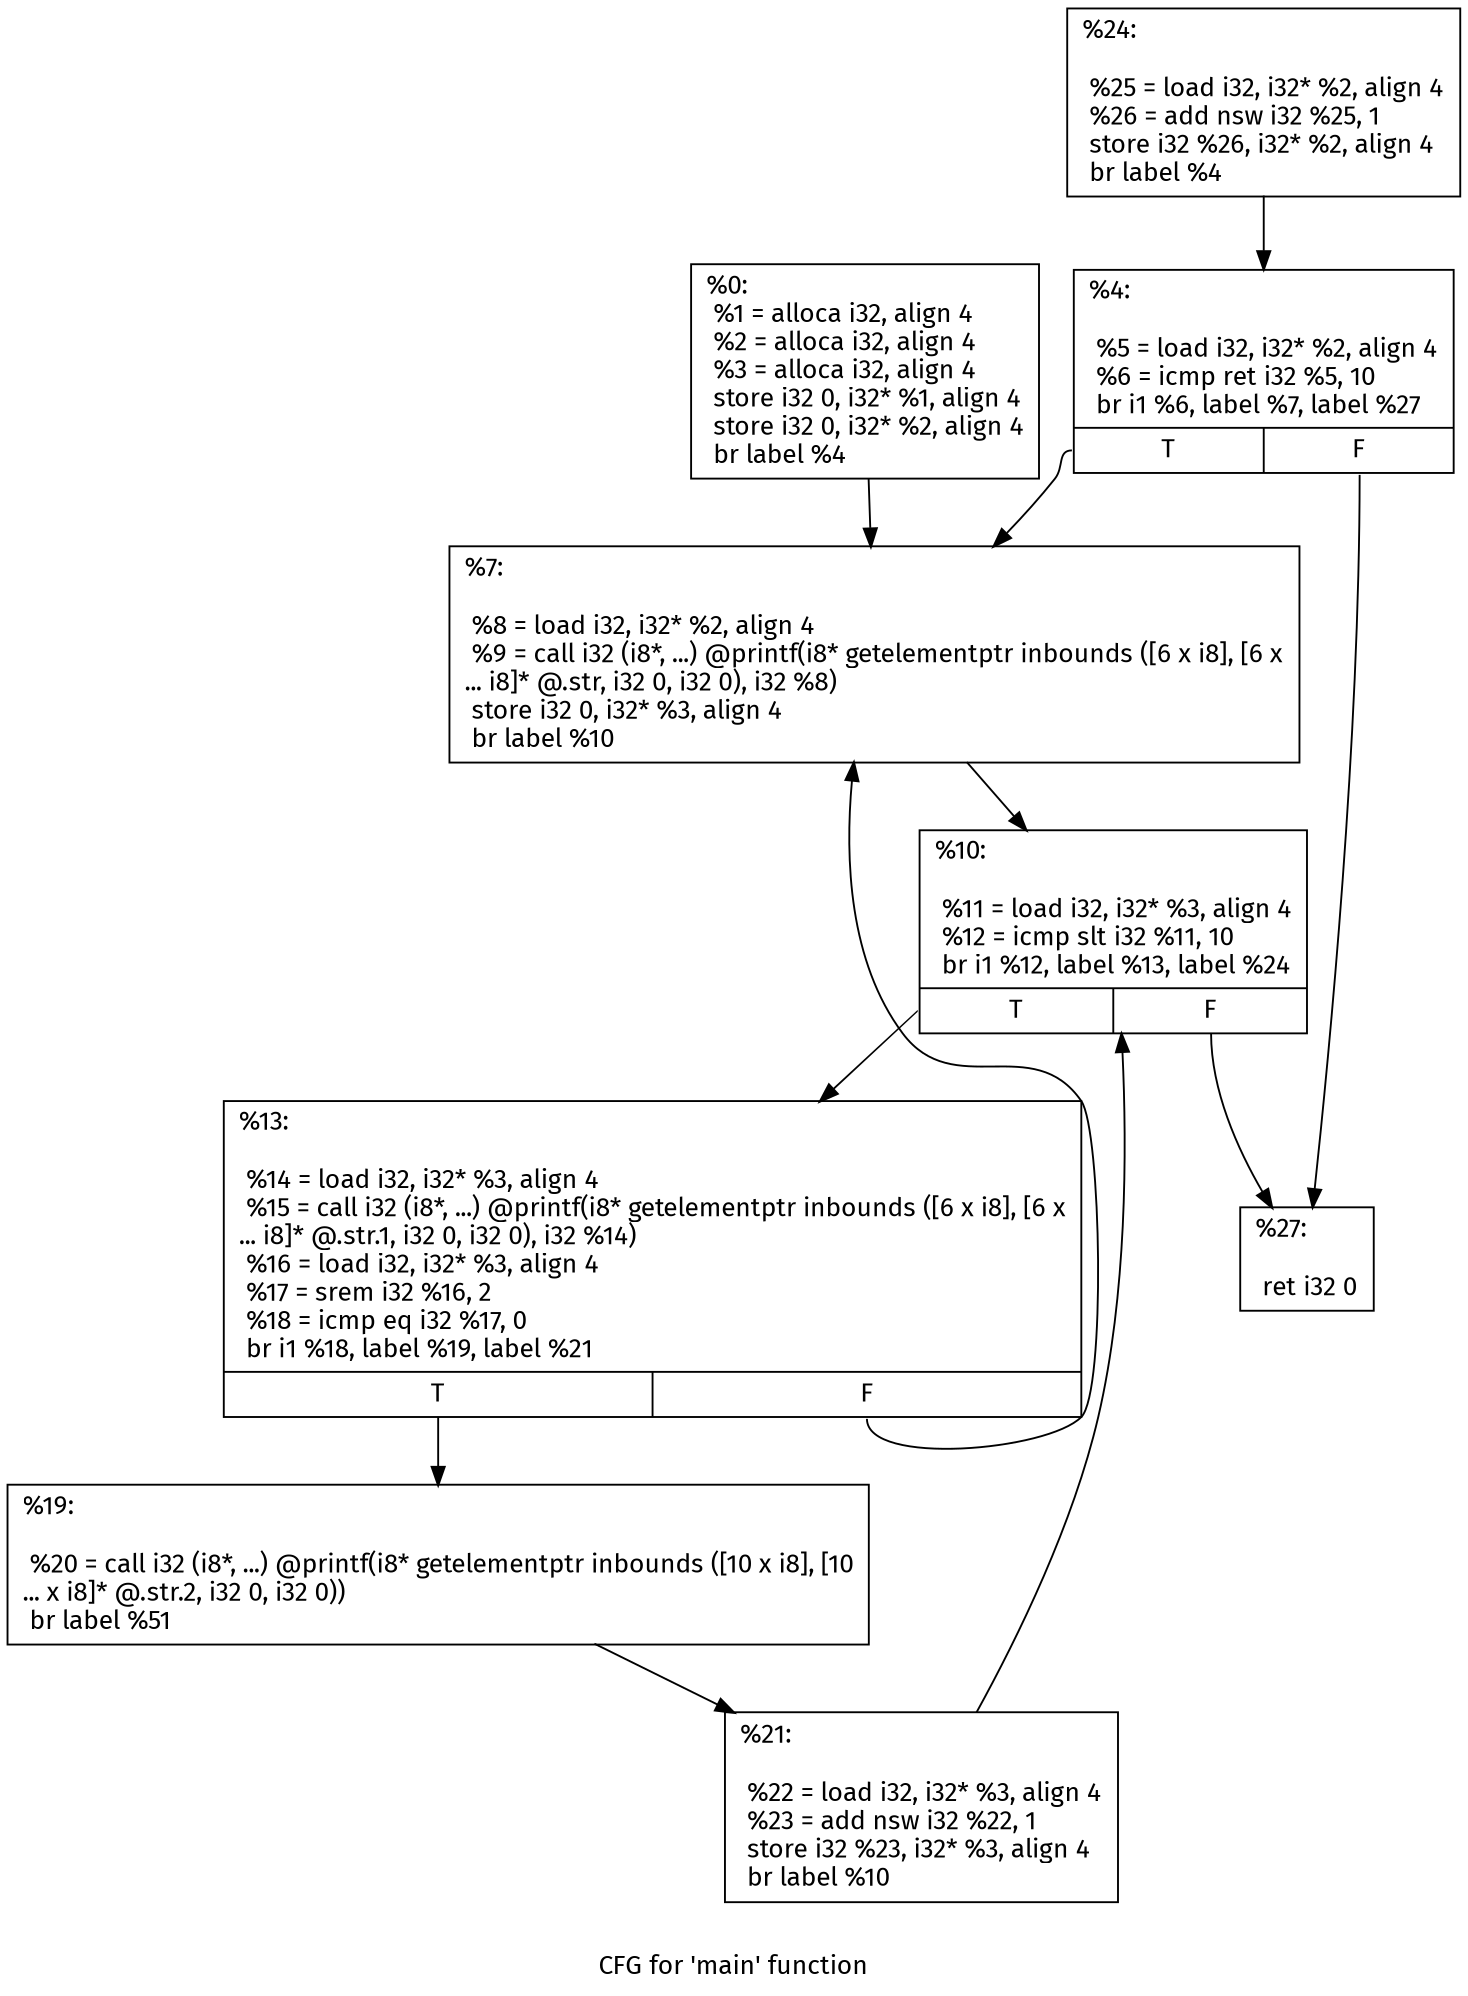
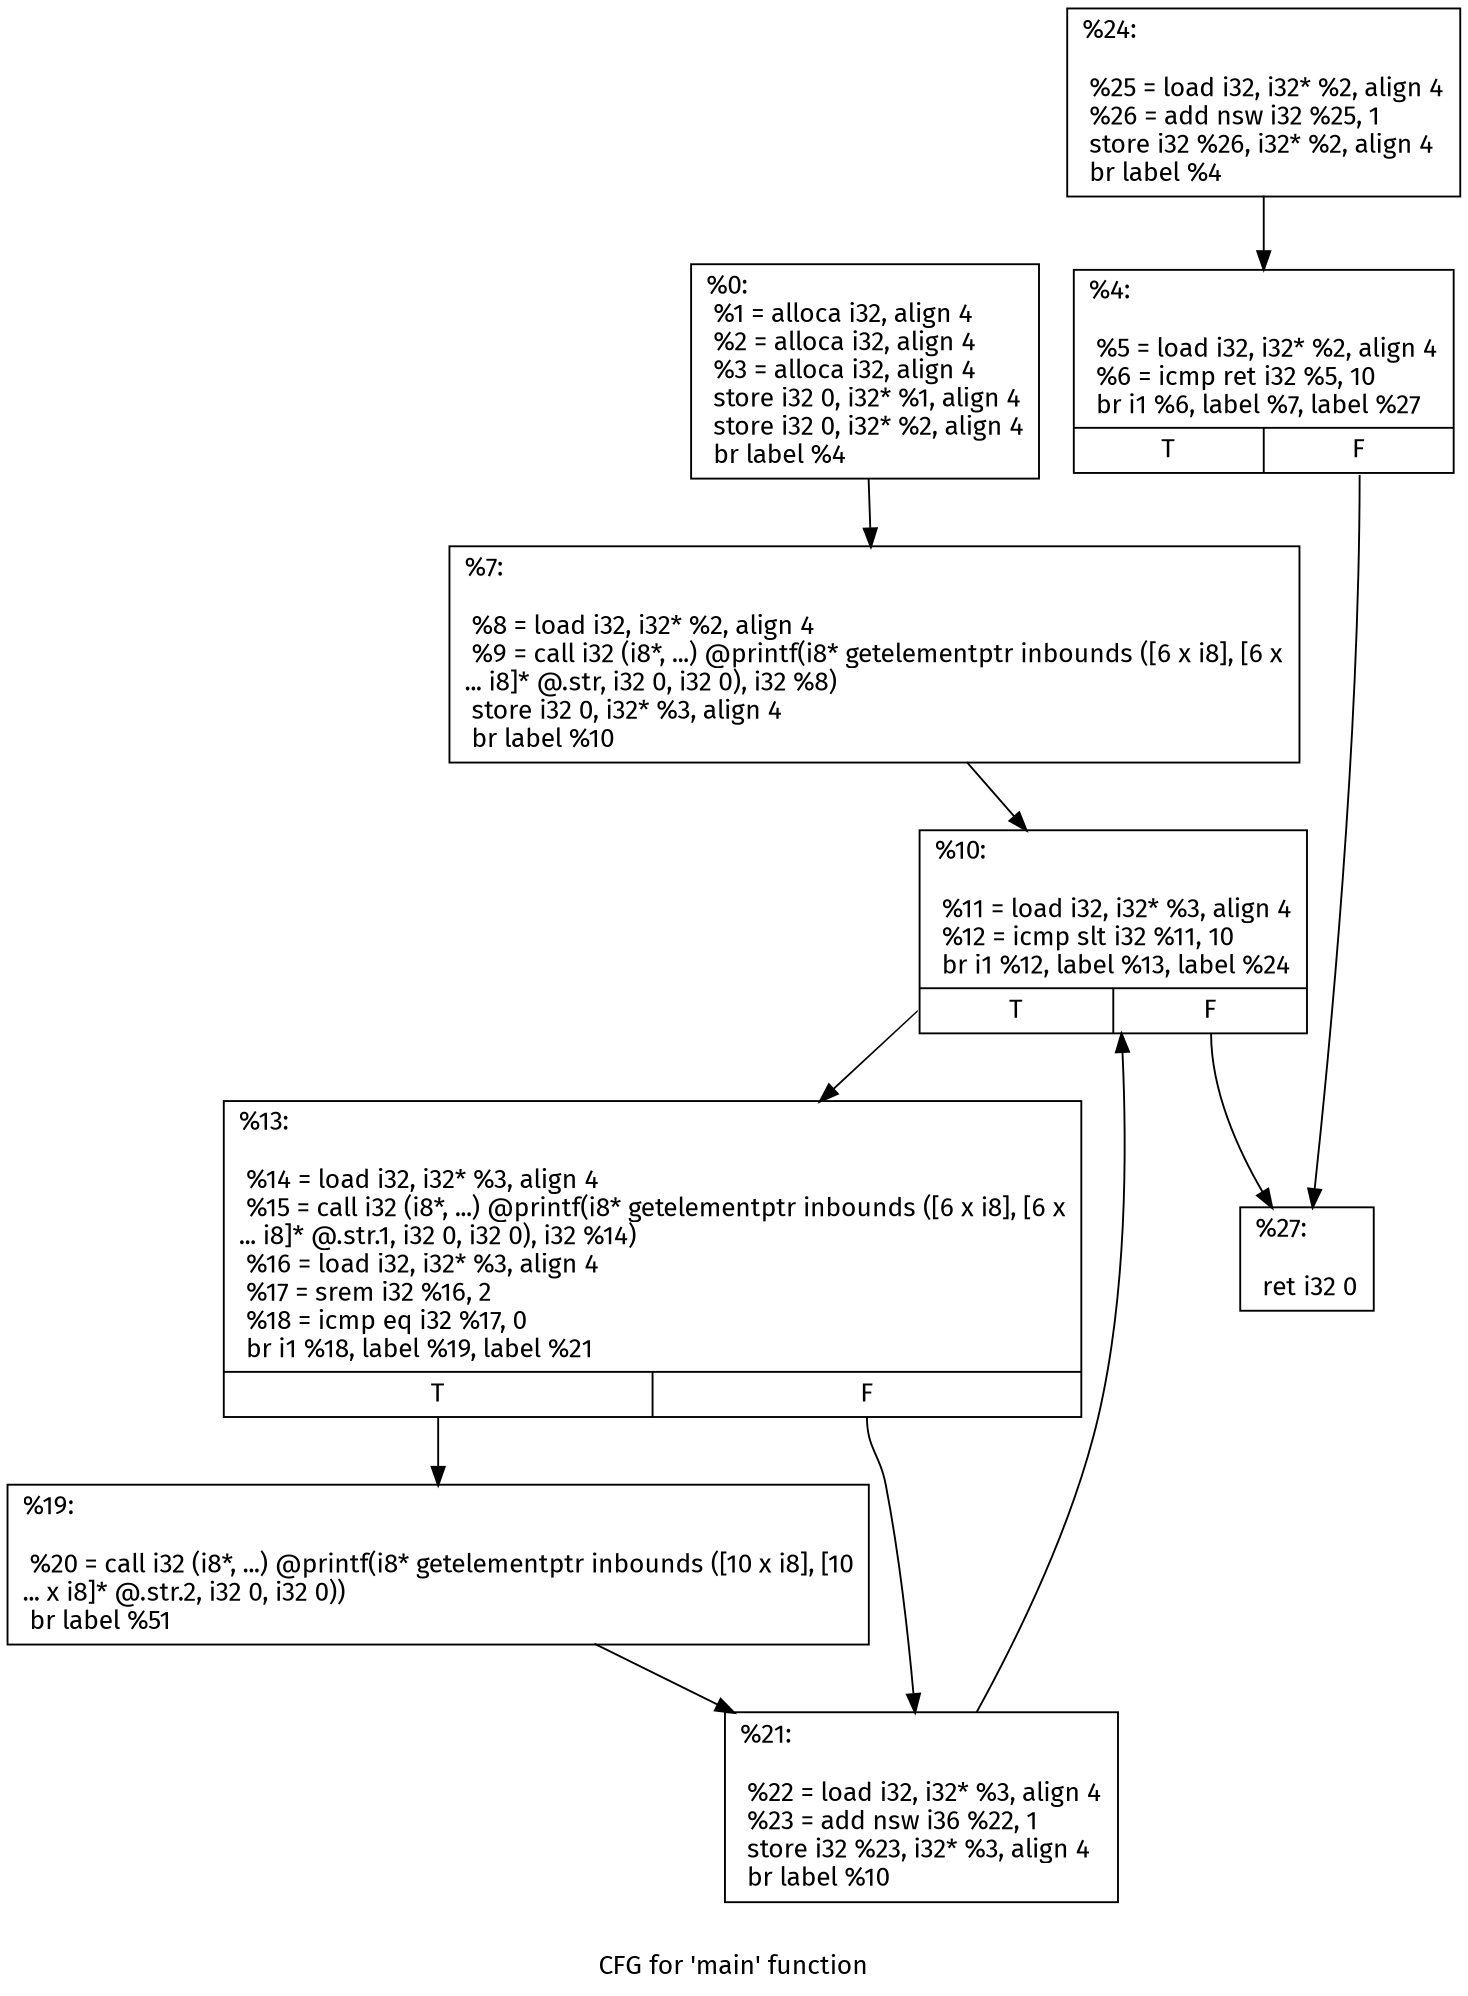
edge "%4:" -> "%7:": removed
edge "%13:" -> "%7:": now "%13:" -> "%21:"
node "%21:": text "%23 = add nsw i32 %22, 1" -> "%23 = add nsw i36 %22, 1"
